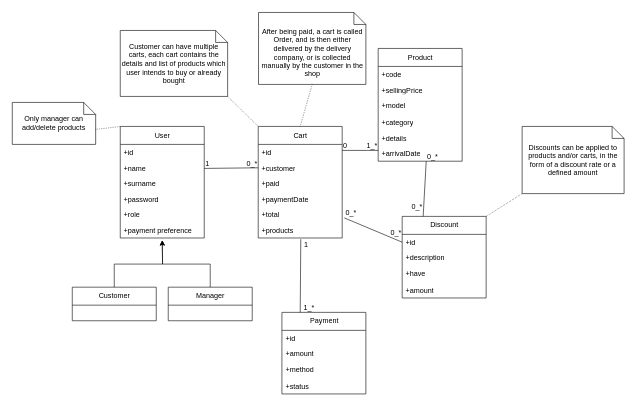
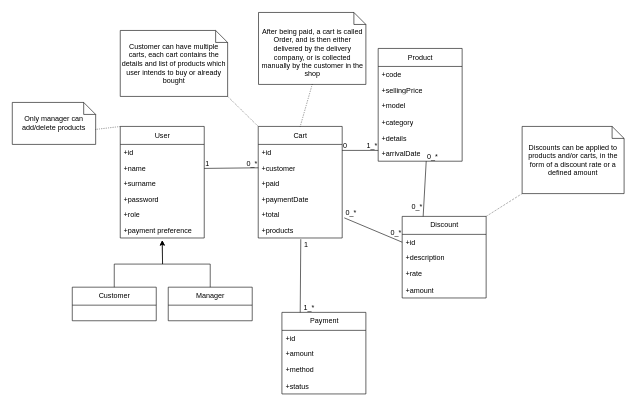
node "+have": label "+have" -> "+rate"
